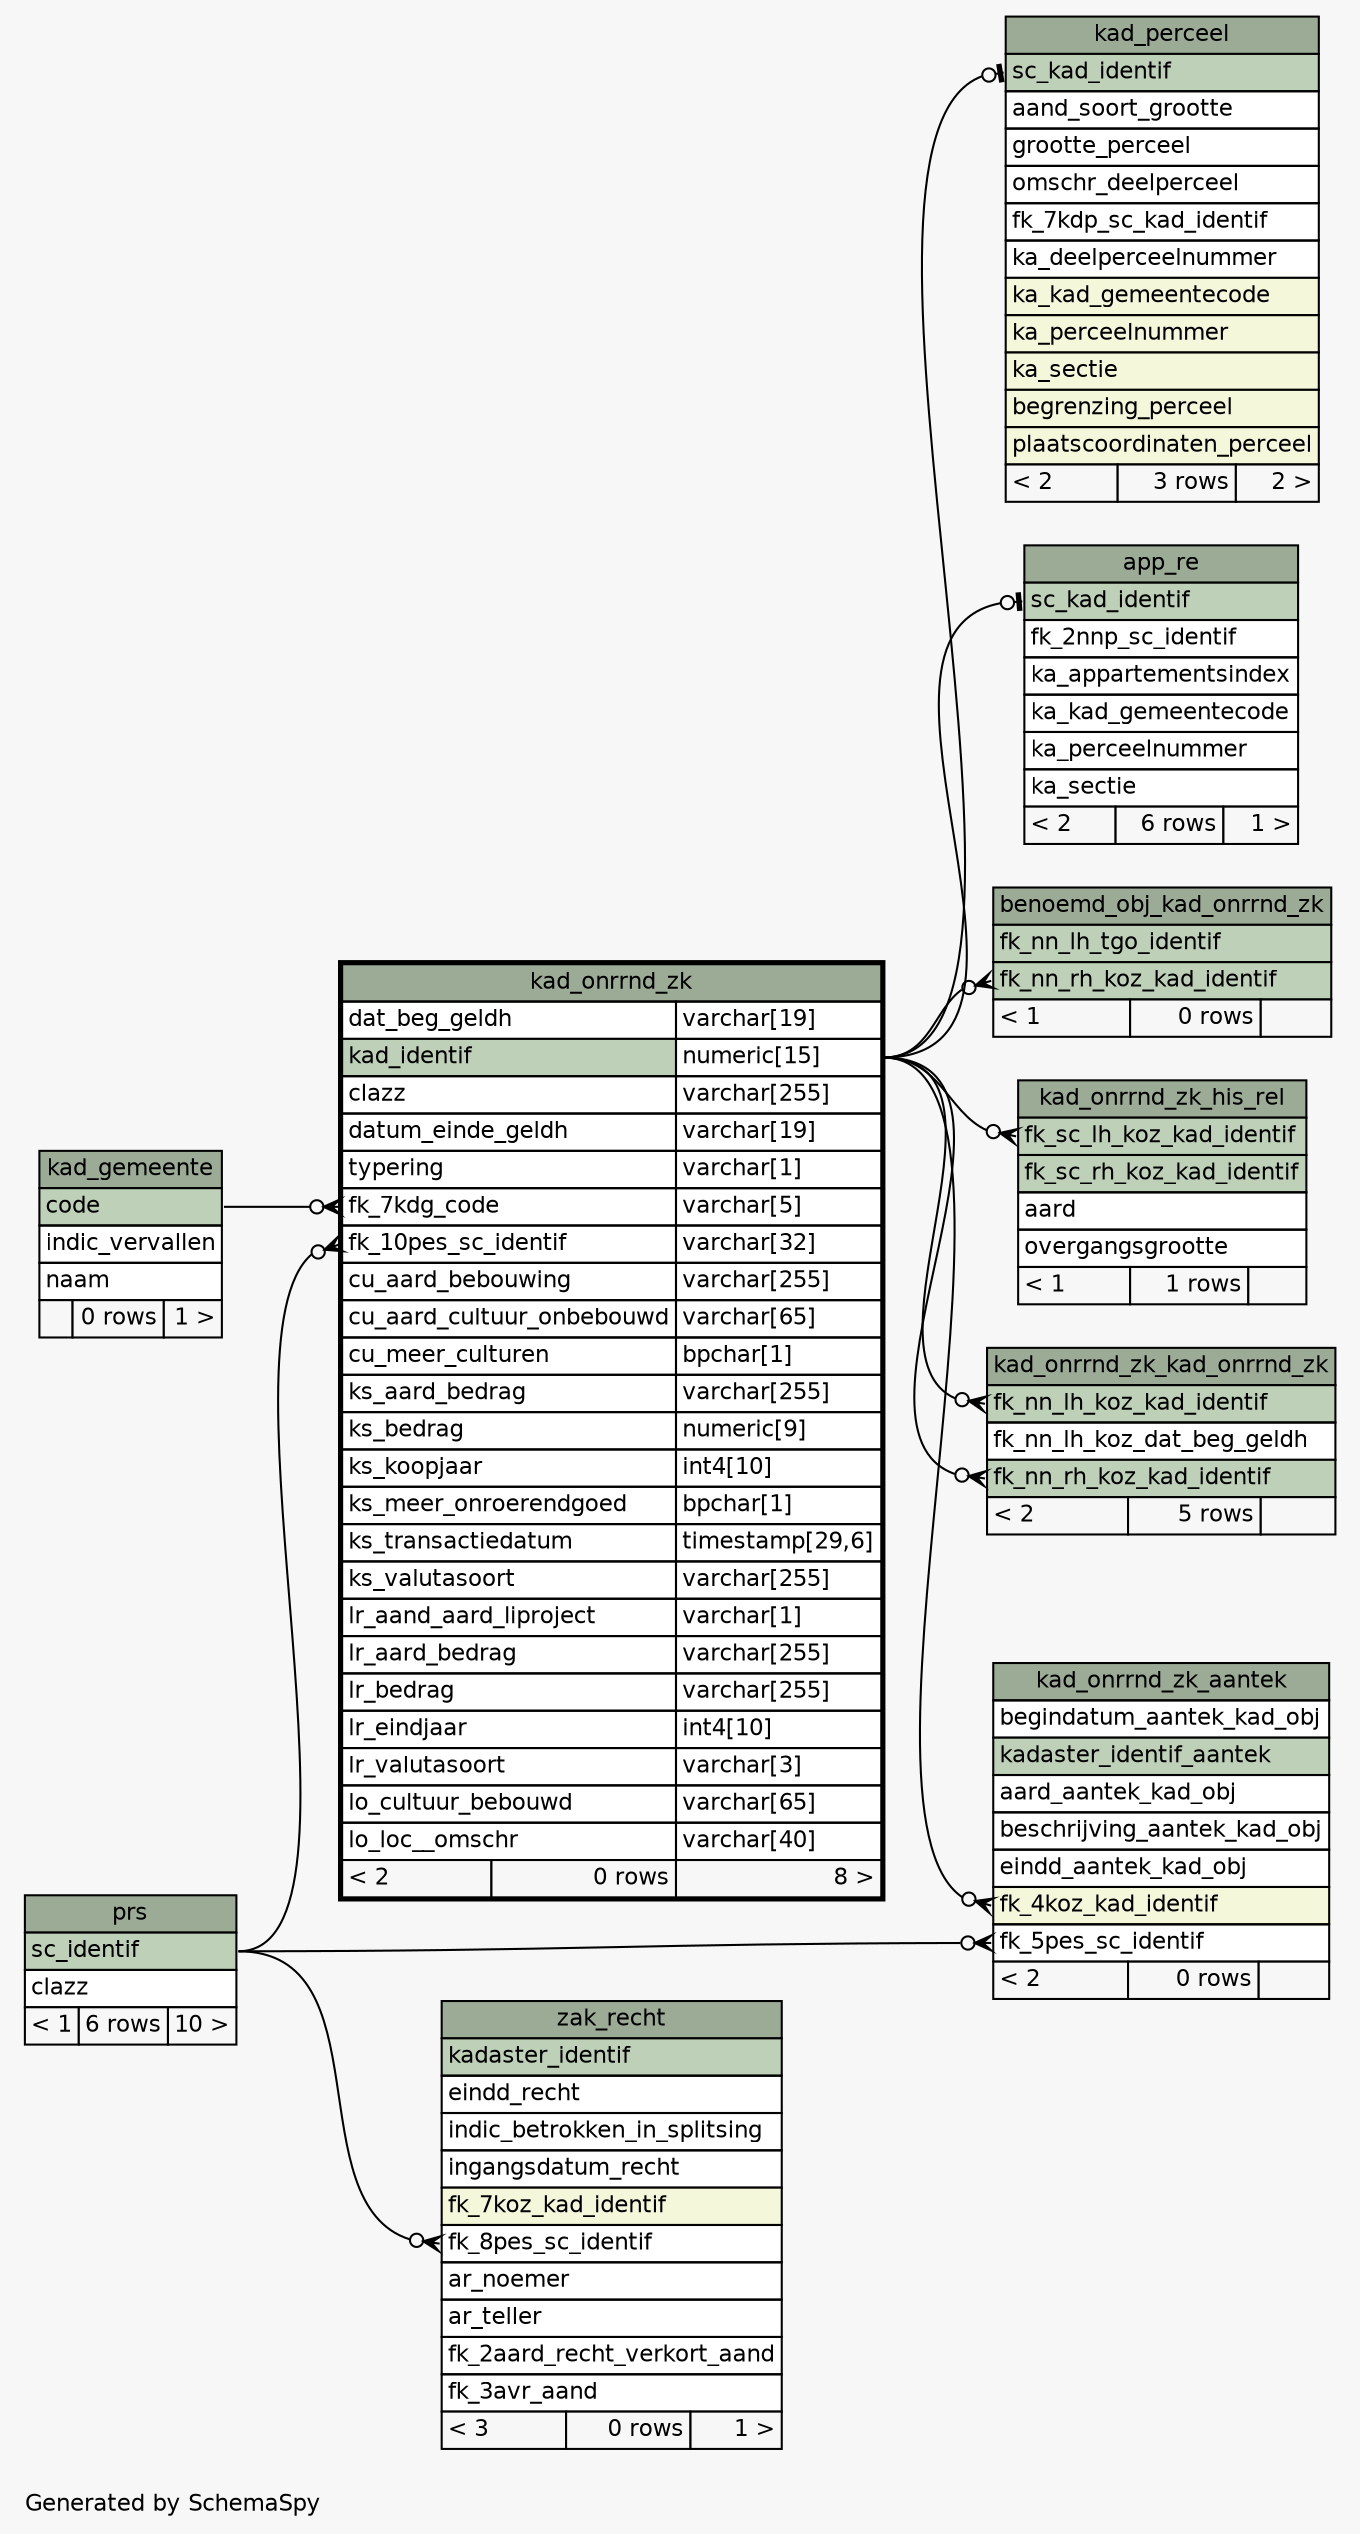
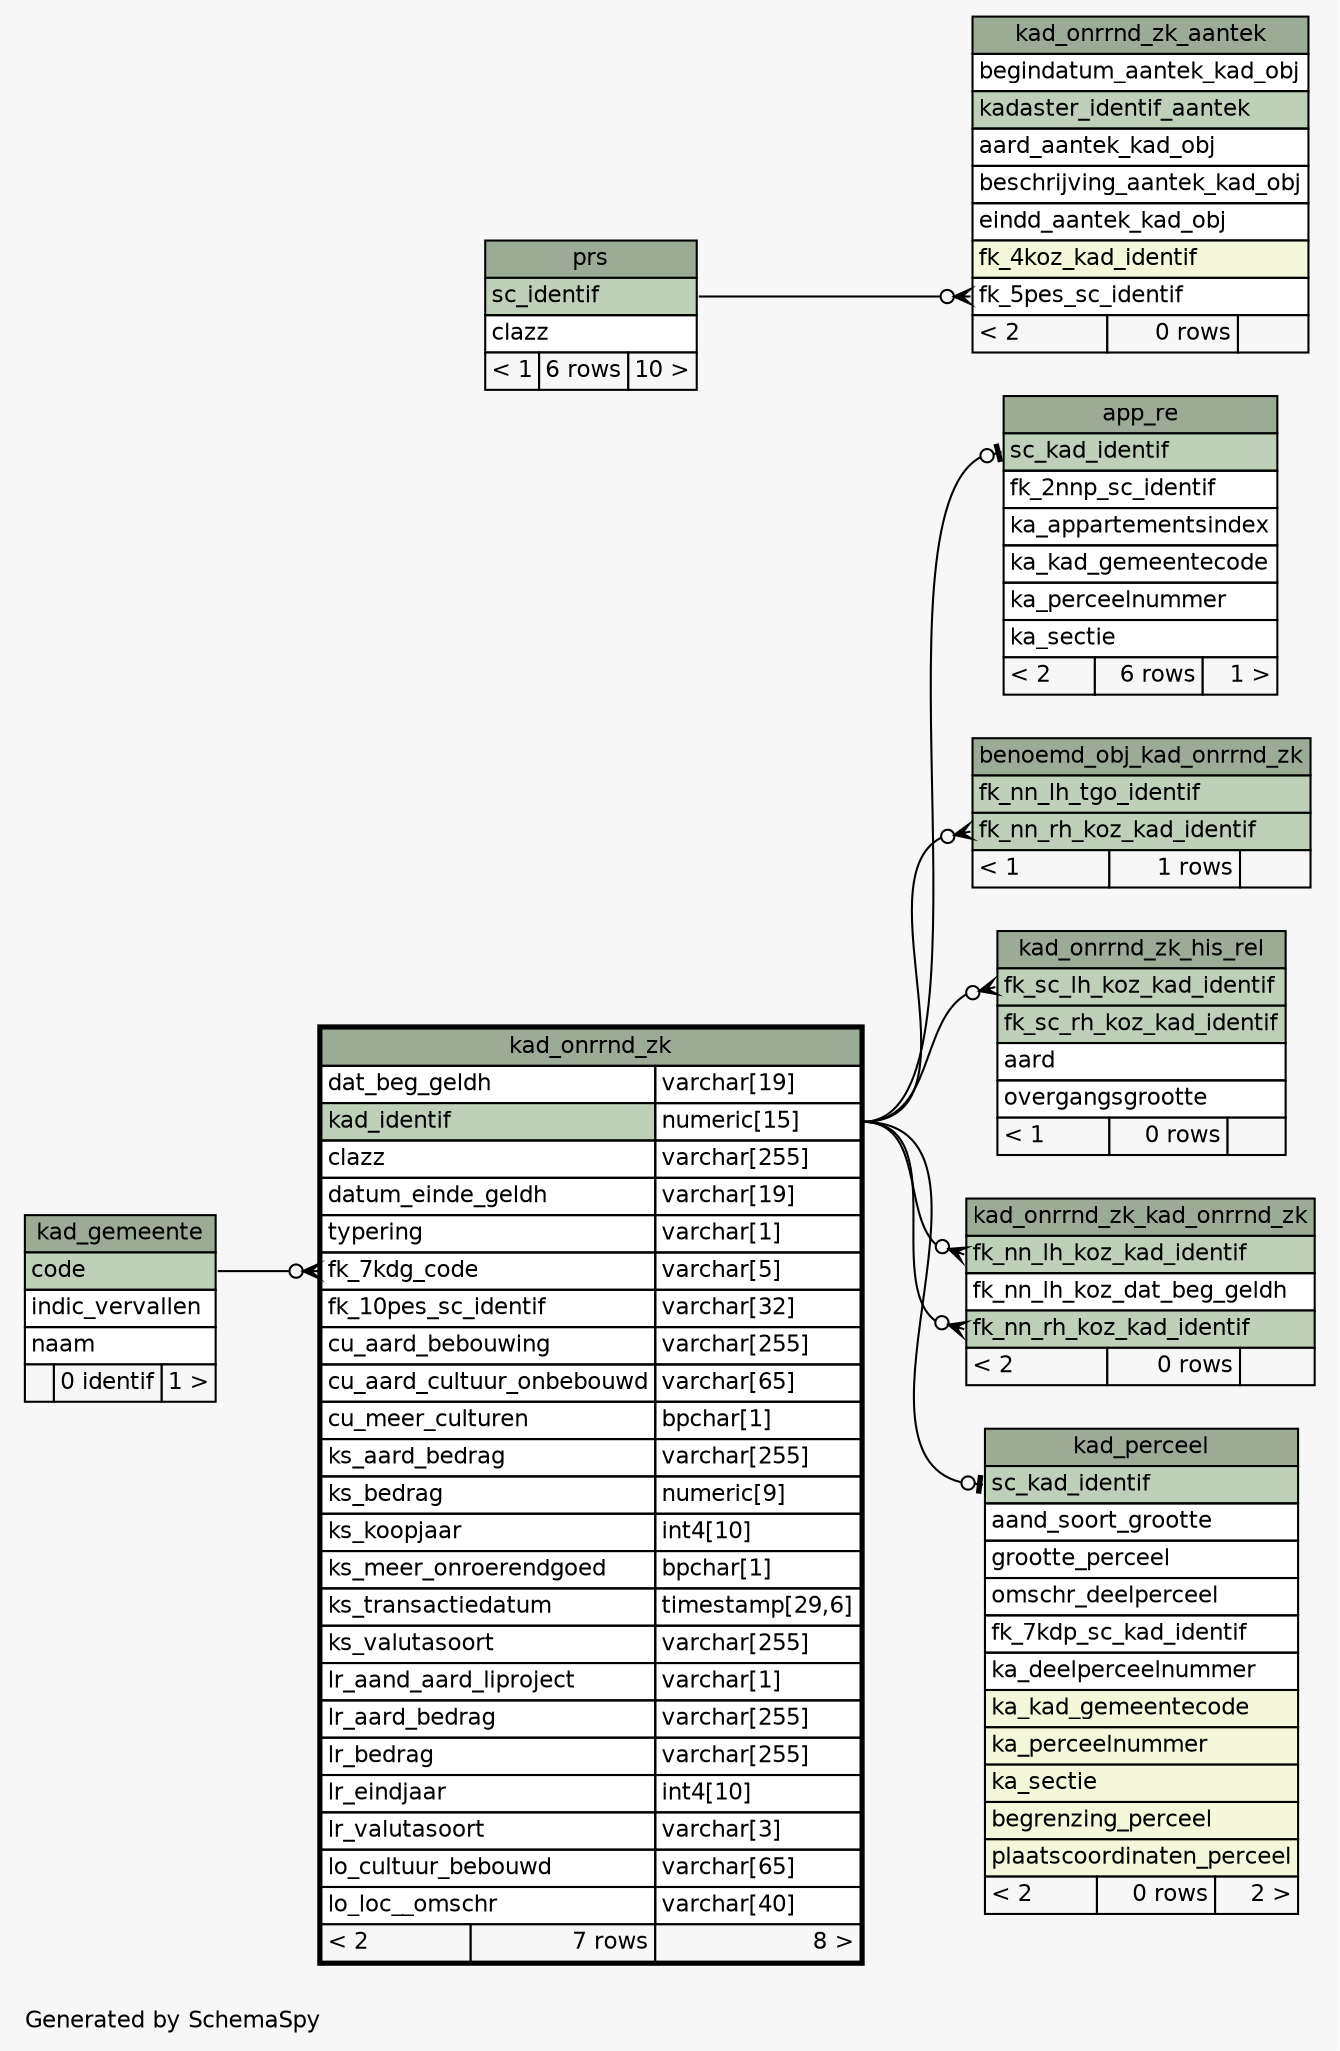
node "kad_perceel": text "3 rows" -> "0 rows"
node "benoemd_obj_kad_onrrnd_zk": text "0 rows" -> "1 rows"
node "kad_onrrnd_zk_his_rel": text "1 rows" -> "0 rows"
node "kad_gemeente": text "0 rows" -> "0 identif"
edge "kad_onrrnd_zk" -> "kad_onrrnd_zk_aantek": removed
node "kad_onrrnd_zk_kad_onrrnd_zk": text "5 rows" -> "0 rows"
edge "prs" -> "kad_onrrnd_zk": removed
node "kad_onrrnd_zk": text "0 rows" -> "7 rows"
node "zak_recht": removed
